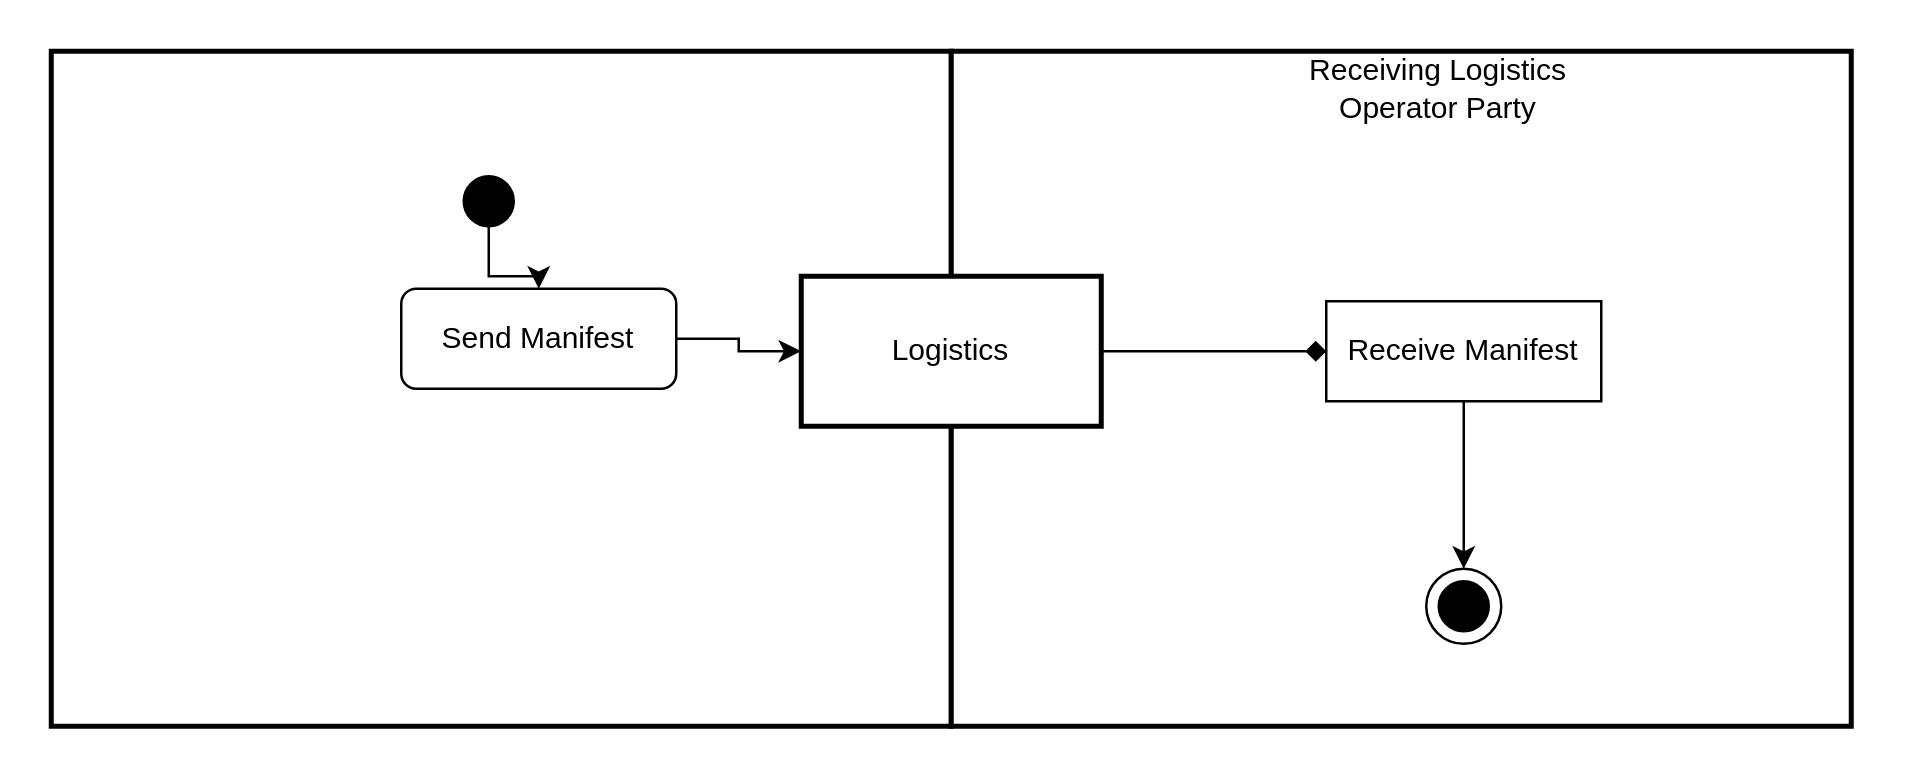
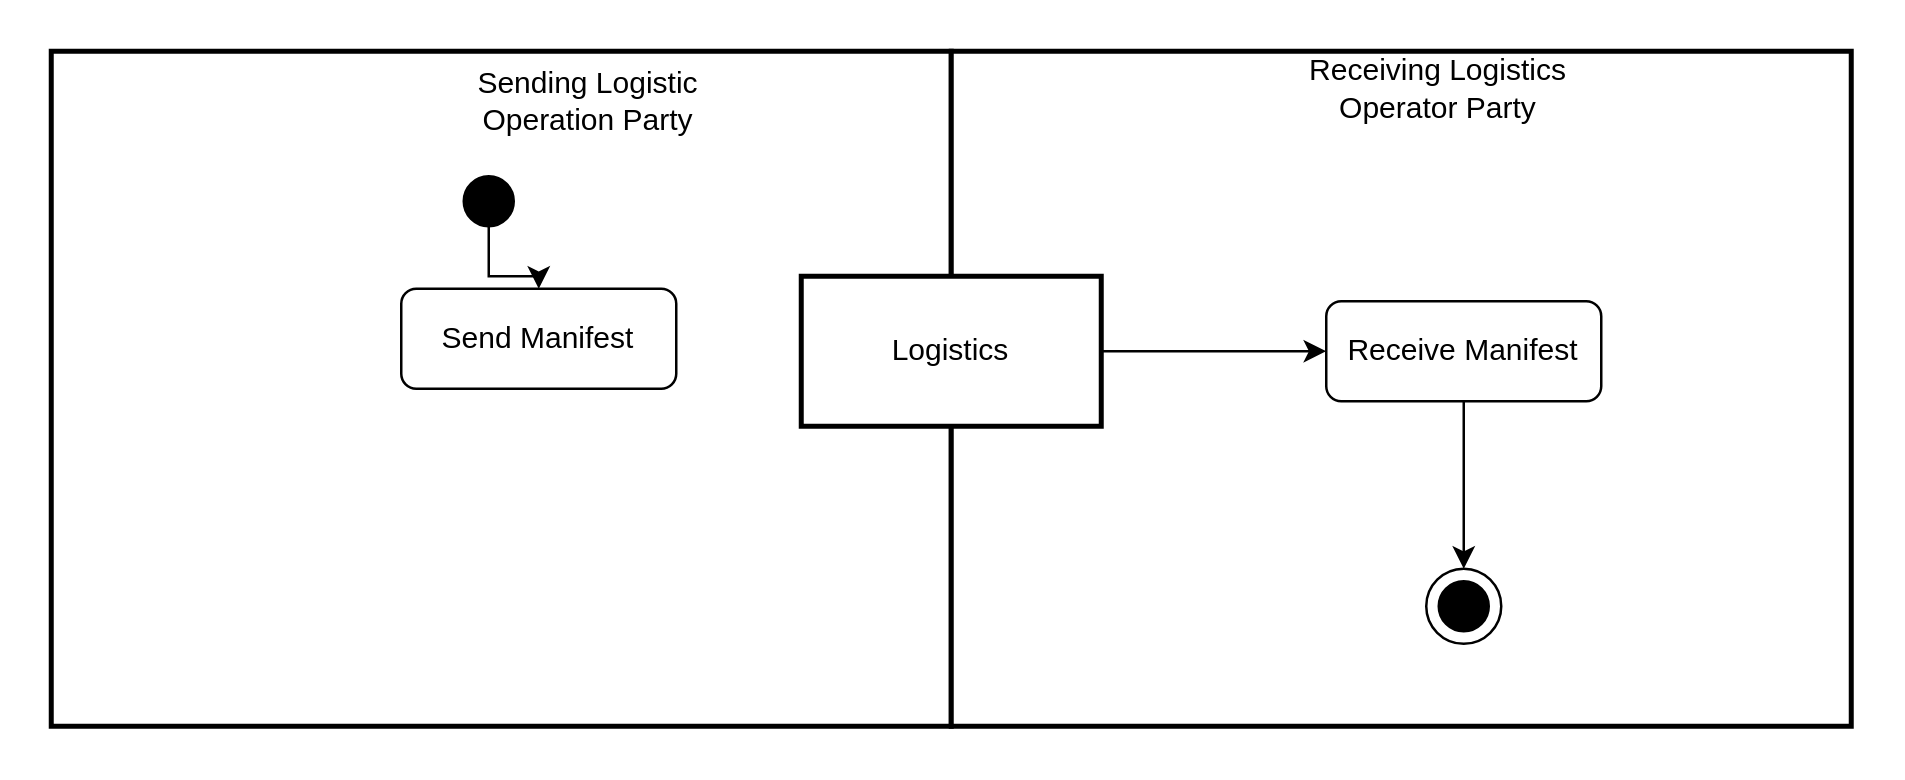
node "Sending Logistic Operation Party": added
edge "Send Manifest" -> "Logistics": removed
edge "Logistics" -> "Receive Manifest": arrowhead diamond -> classic
node "Receive Manifest": shape rectangle -> rounded rectangle
